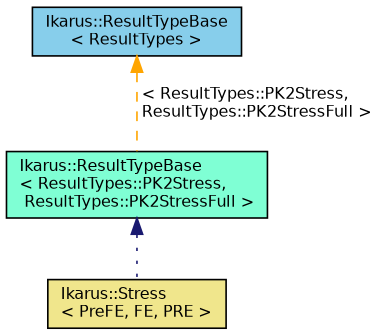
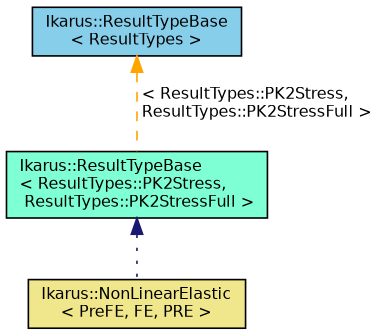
node "Ikarus::Stress < PreFE, FE, PRE >": label "Ikarus::Stress < PreFE, FE, PRE >" -> "Ikarus::NonLinearElastic < PreFE, FE, PRE >"
